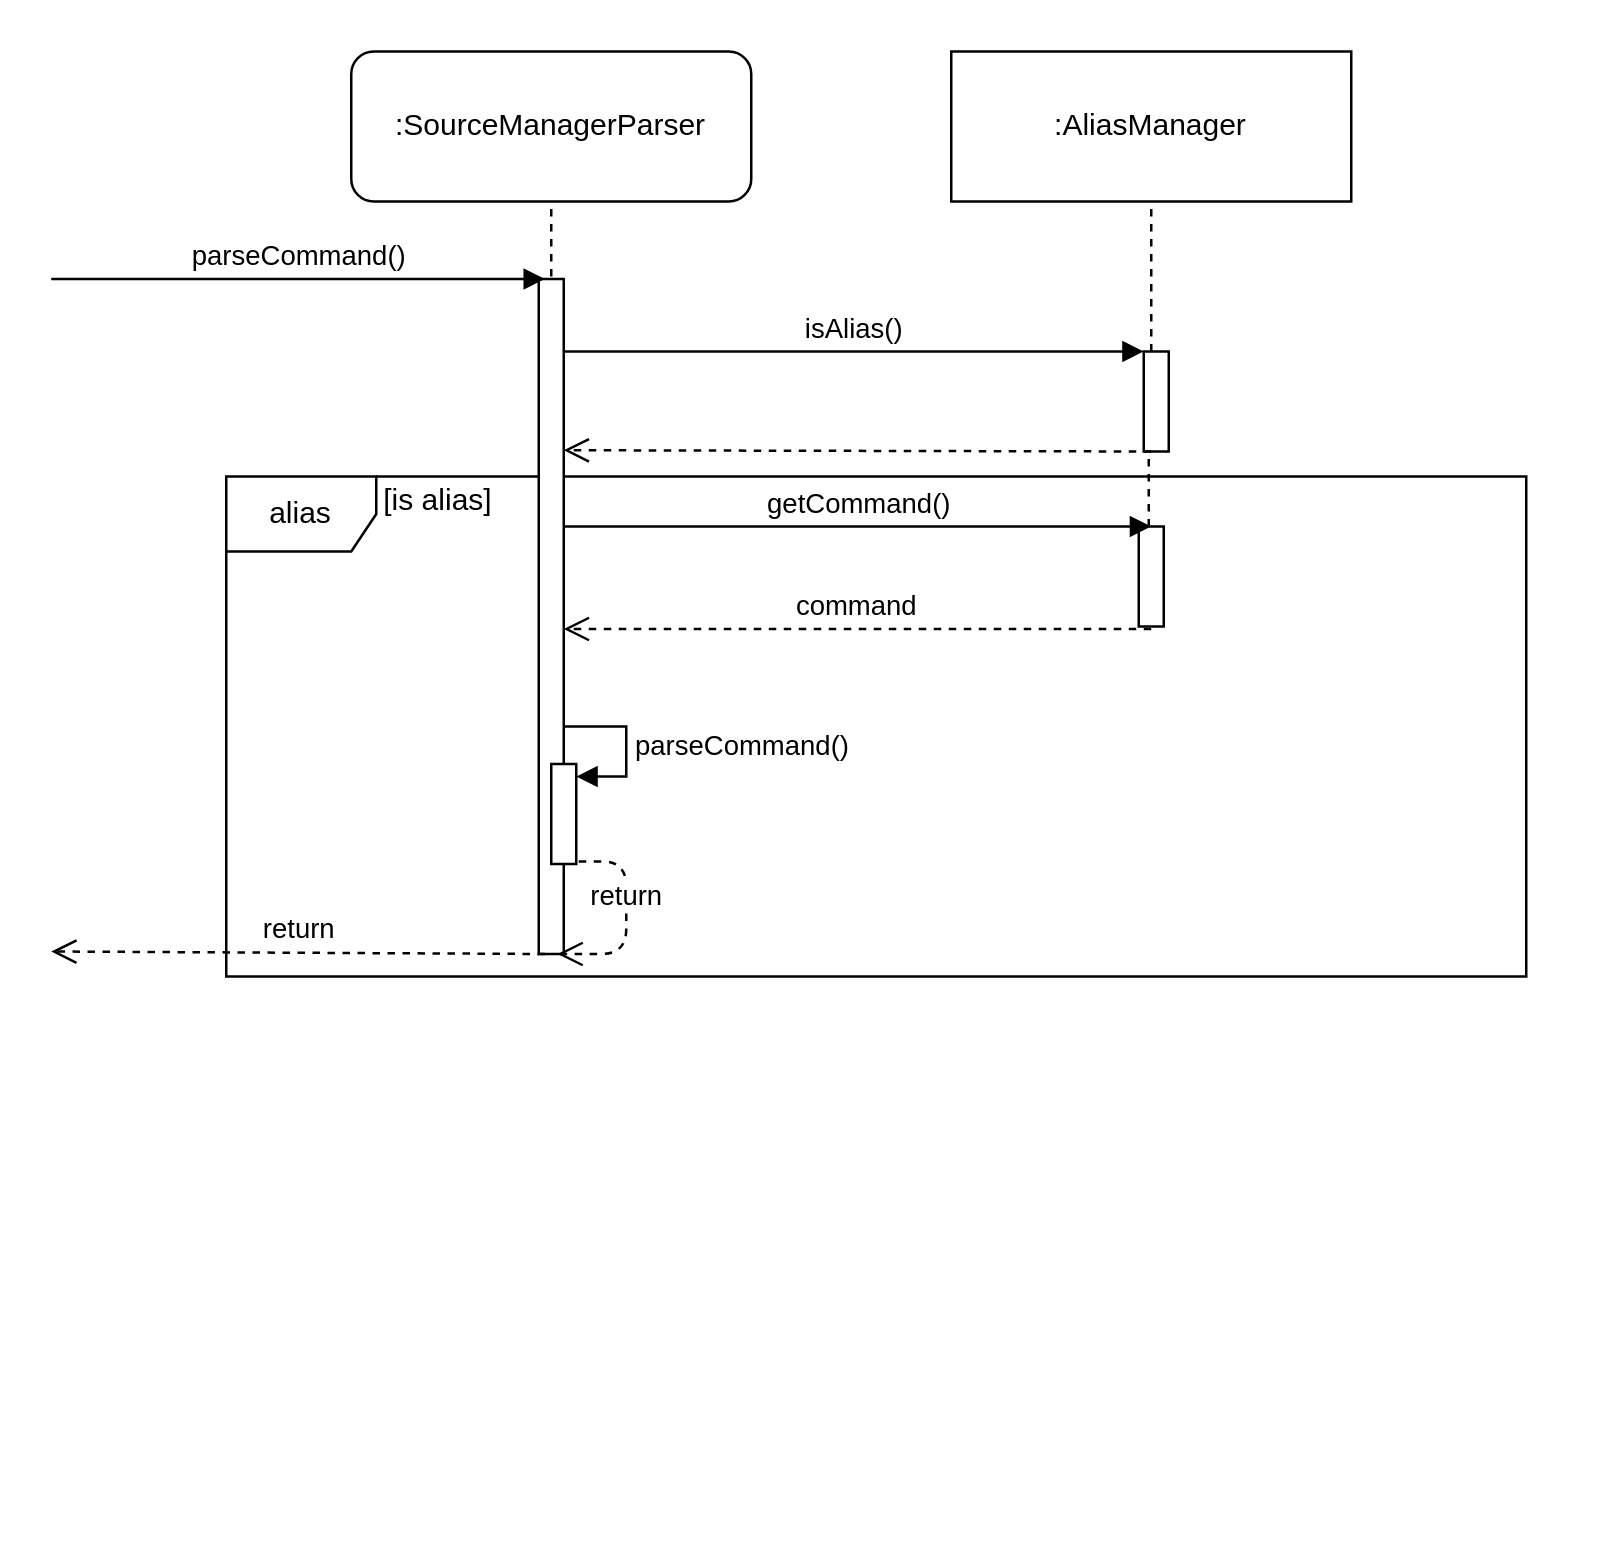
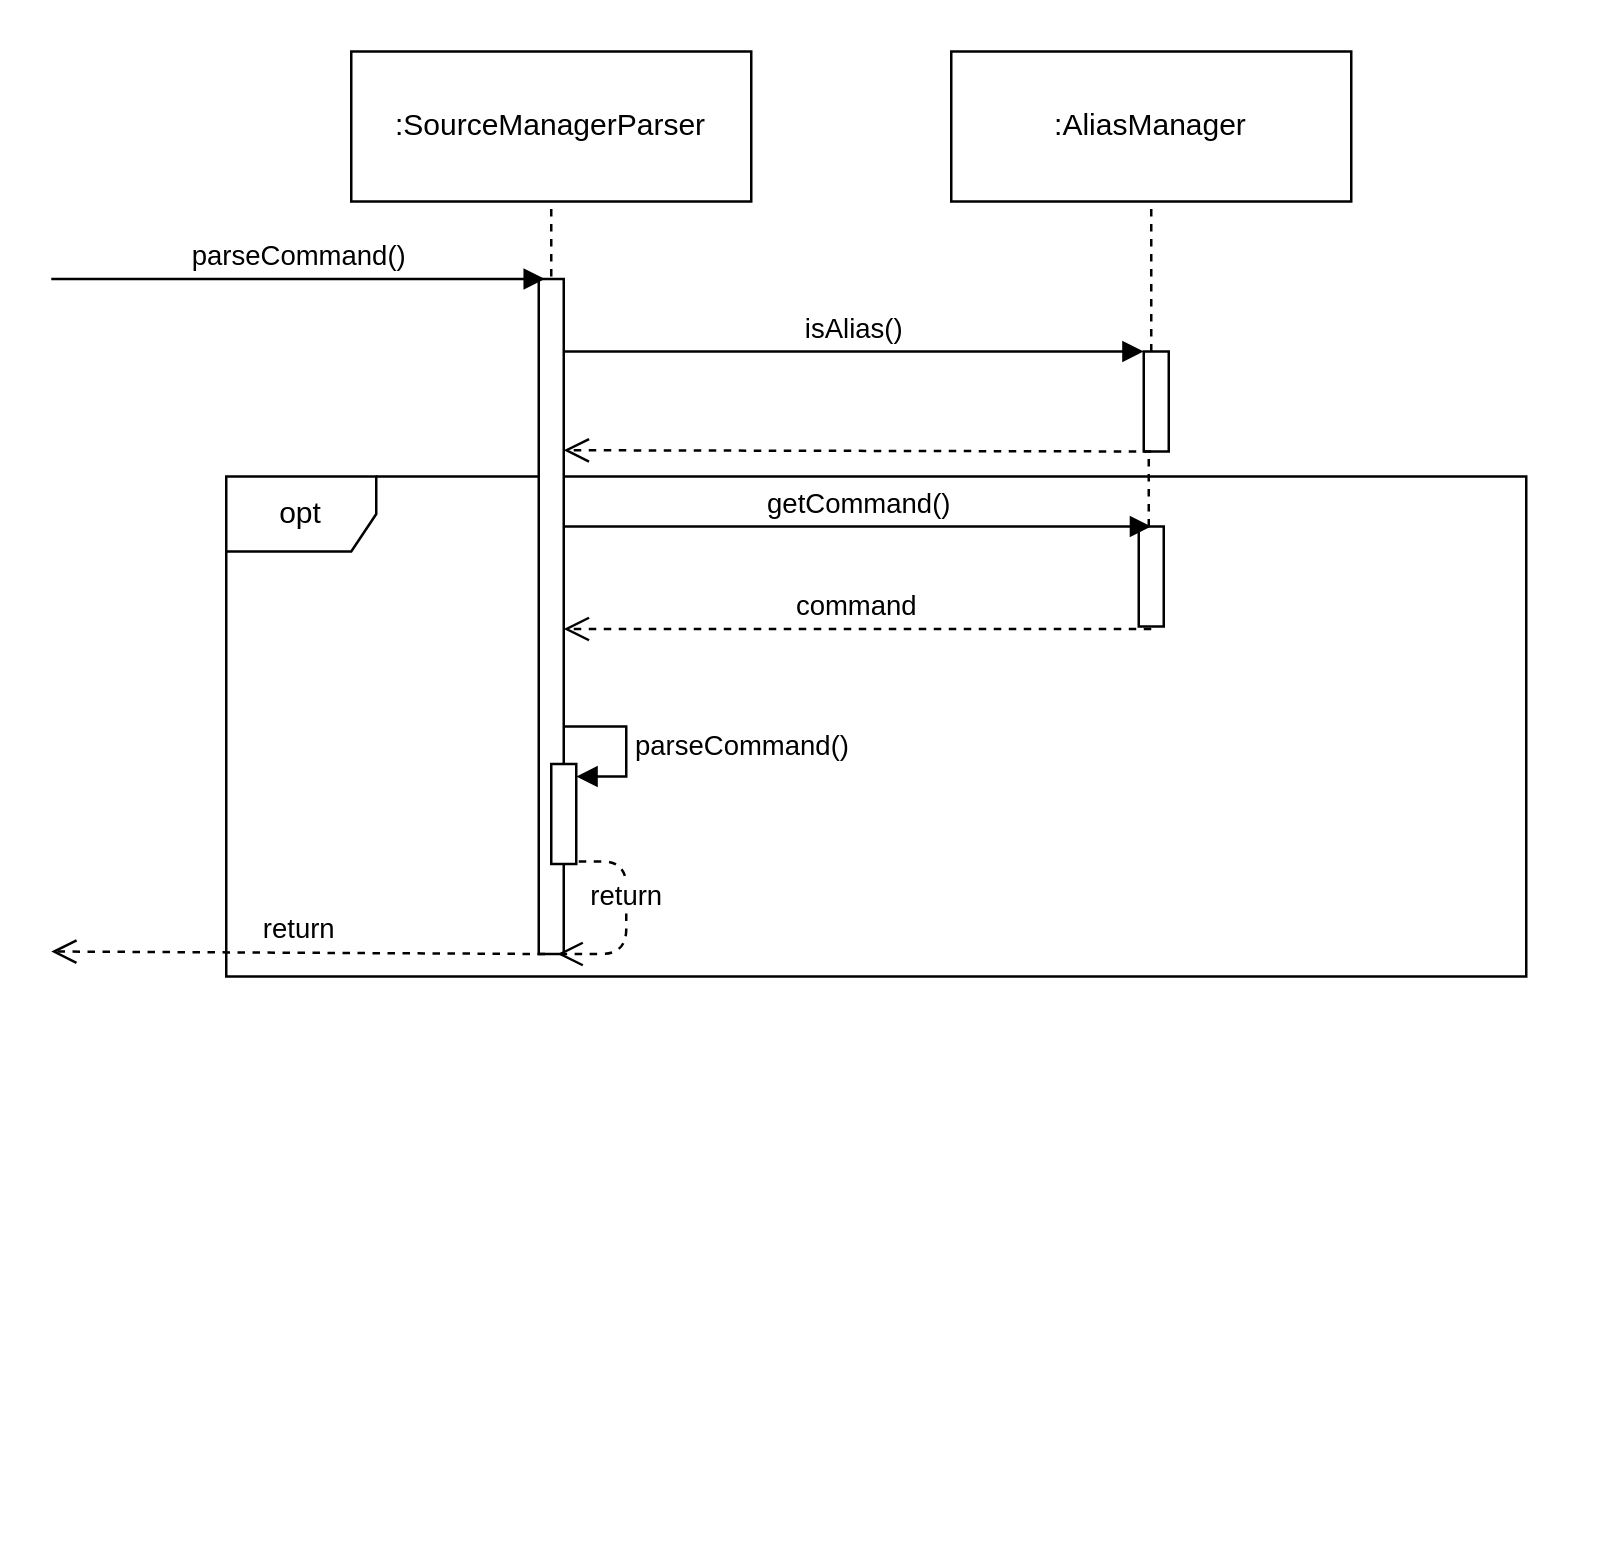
node ":SourceManagerParser": shape rounded rectangle -> rectangle
node "[is alias]": removed
node "alias": label "alias" -> "opt"
